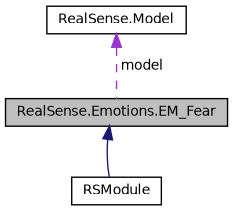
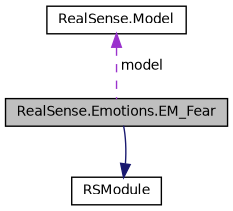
edge "RSModule" -> "RealSense.Emotions.EM_Fear": reversed
